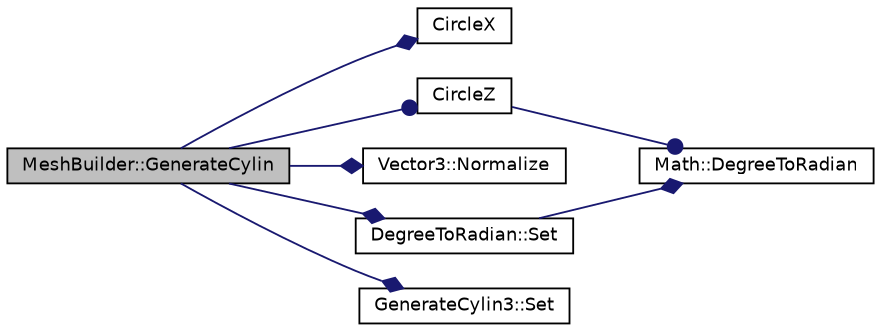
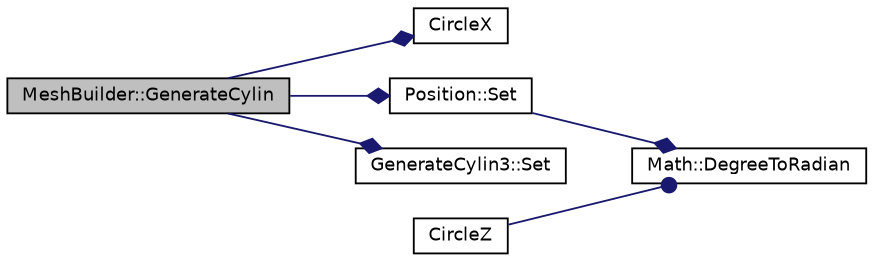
edge "MeshBuilder::GenerateCylin" -> "CircleZ": removed
node "Vector3::Normalize": removed
node "DegreeToRadian::Set": label "DegreeToRadian::Set" -> "Position::Set"
